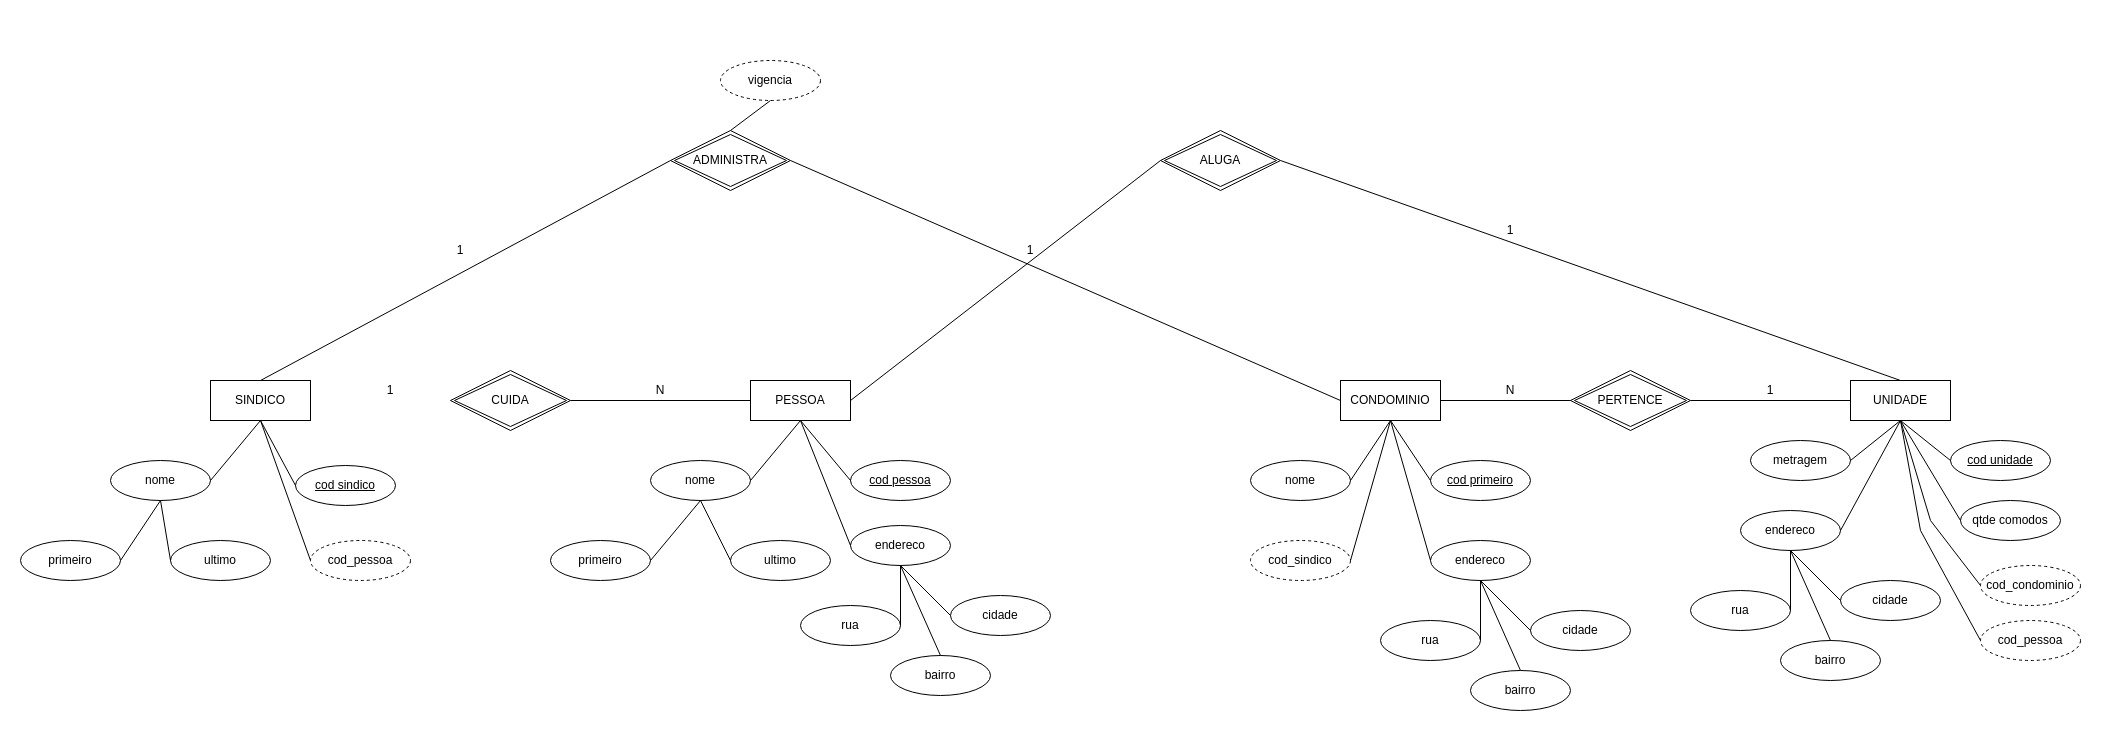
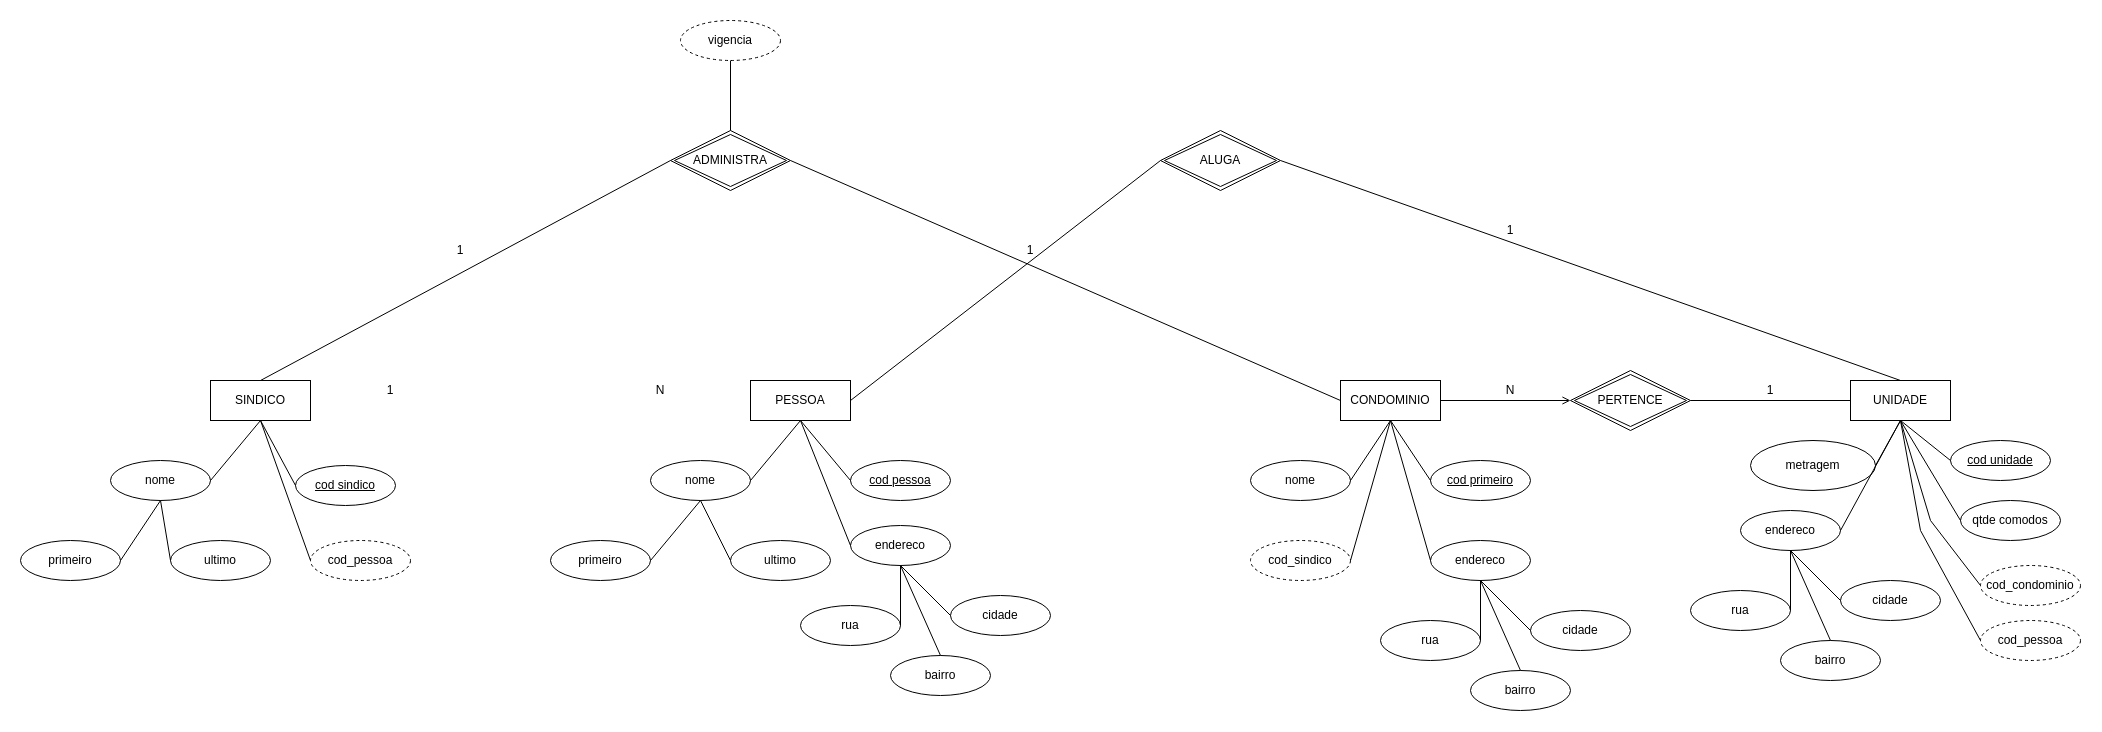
node "vigencia": moved (771, 81) -> (731, 41)
node "CUIDA": removed
edge "CUIDA" -- "PESSOA": removed
edge "CONDOMINIO" -- "PERTENCE": arrowhead none -> open
node "metragem": size 100x40 -> 125x50
